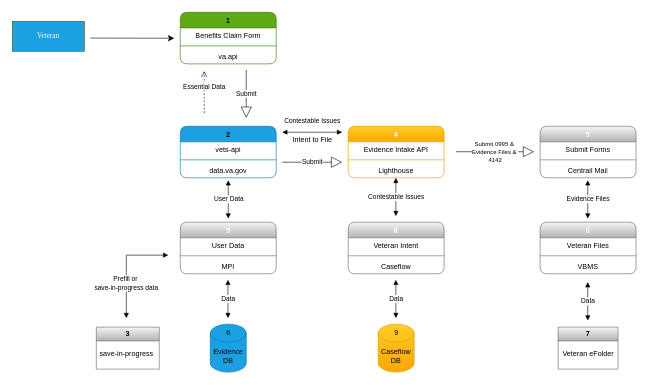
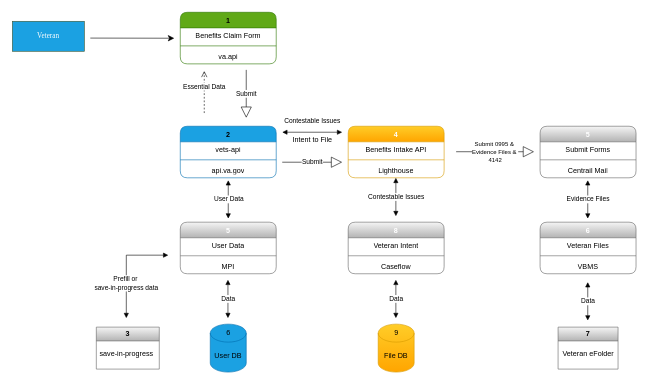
node "Evidence Intake API": label "Evidence Intake API" -> "Benefits Intake API"
node "data.va.gov": label "data.va.gov" -> "api.va.gov"
node "Evidence DB": label "Evidence DB" -> "User DB"
node "Caseflow DB": label "Caseflow DB" -> "File DB"
